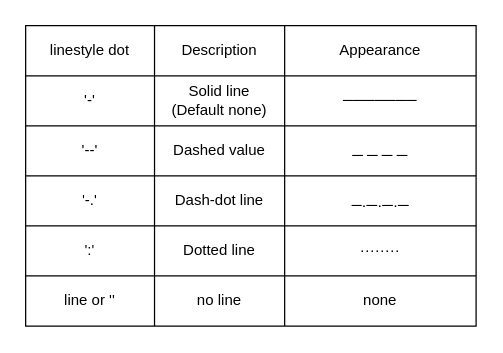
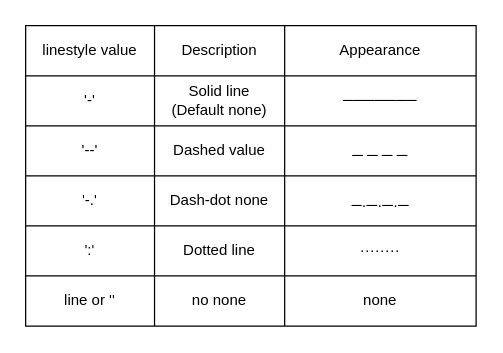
node "linestyle dot": label "linestyle dot" -> "linestyle value"
node "Dash-dot line": label "Dash-dot line" -> "Dash-dot none"
node "no line": label "no line" -> "no none"
